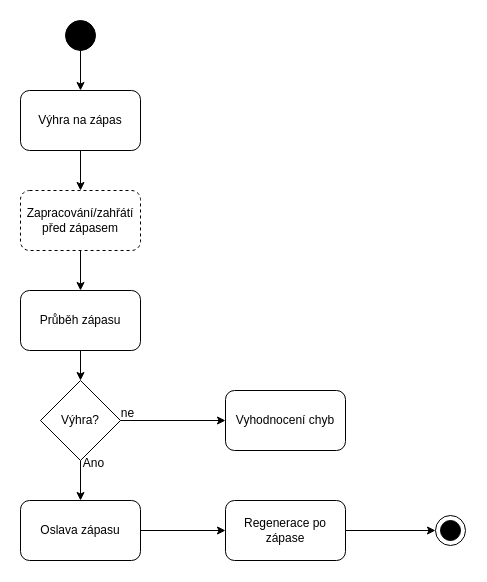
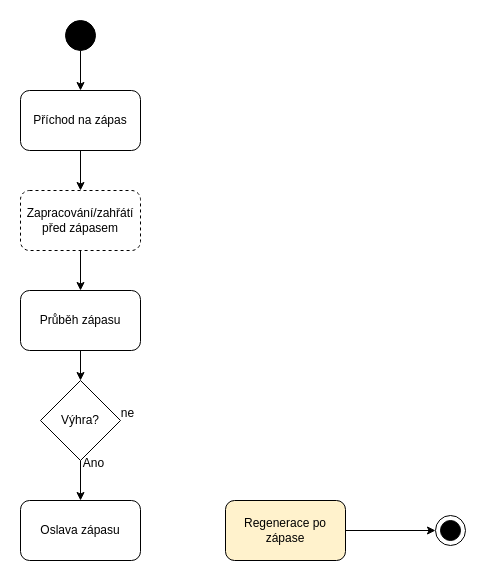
node "Výhra na zápas": label "Výhra na zápas" -> "Příchod na zápas"
edge "Výhra?" -> "Vyhodnocení chyb": removed
node "Vyhodnocení chyb": removed
edge "Oslava zápasu" -> "Regenerace po zápase": removed
node "Regenerace po zápase": fillcolor #ffffff -> #fff2cc
